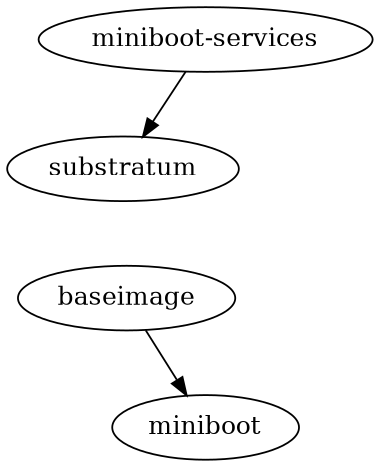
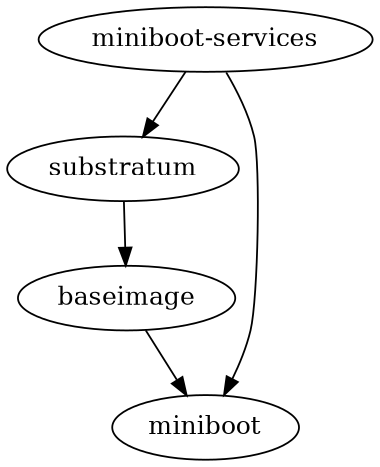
edge "substratum" -> "baseimage": added
edge "miniboot-services" -> "miniboot": added
